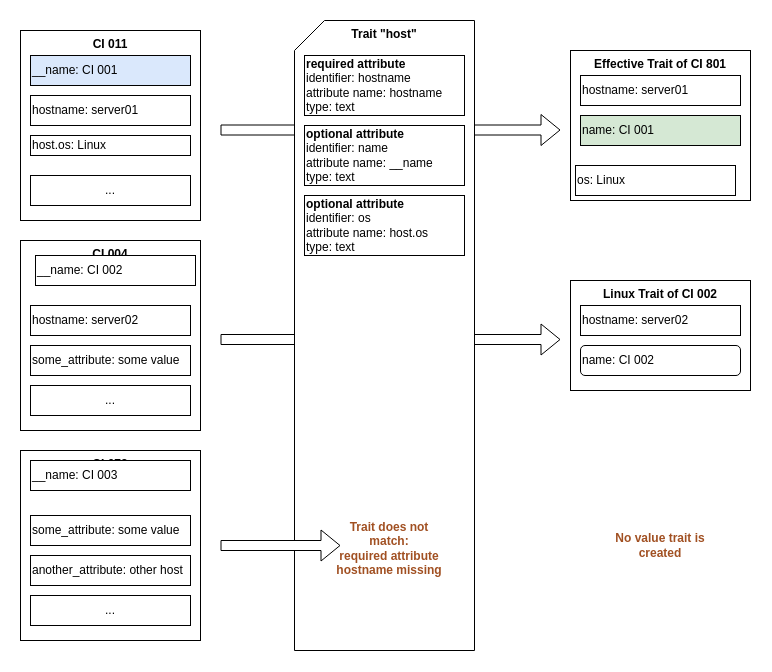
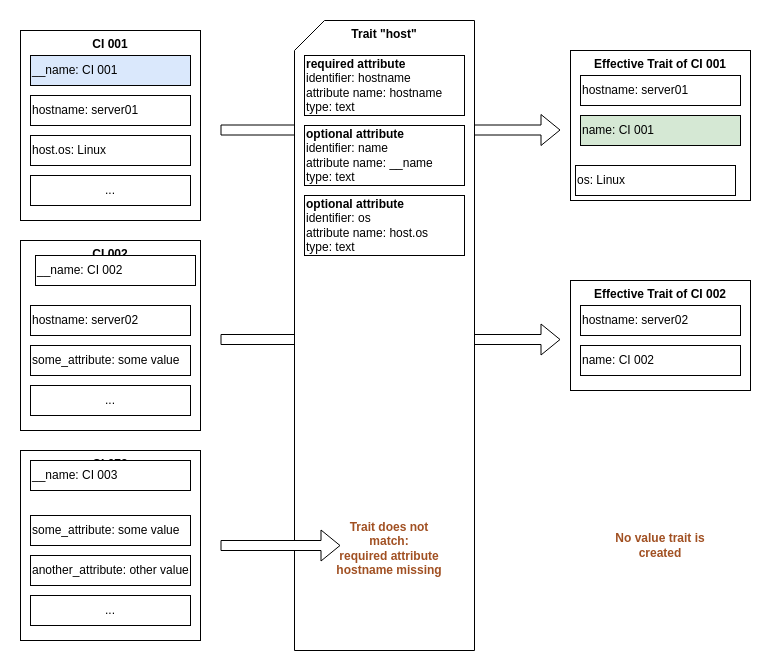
node "CI 011": label "CI 011" -> "CI 001"
node "Effective Trait of CI 801": label "Effective Trait of CI 801" -> "Effective Trait of CI 001"
node "host.os: Linux": size 160x20 -> 160x30
node "CI 004": label "CI 004" -> "CI 002"
node "Linux Trait of CI 002": label "Linux Trait of CI 002" -> "Effective Trait of CI 002"
node "name: CI 002": shape rounded rectangle -> rectangle
node "another_attribute: other host": label "another_attribute: other host" -> "another_attribute: other value"
